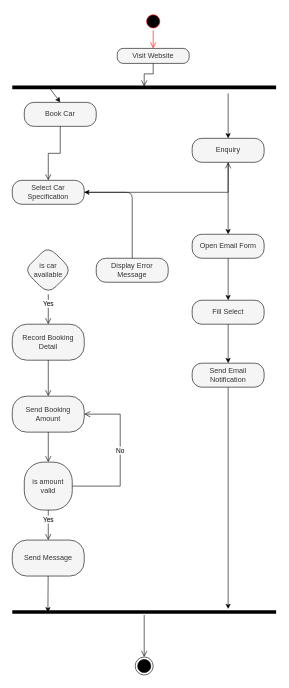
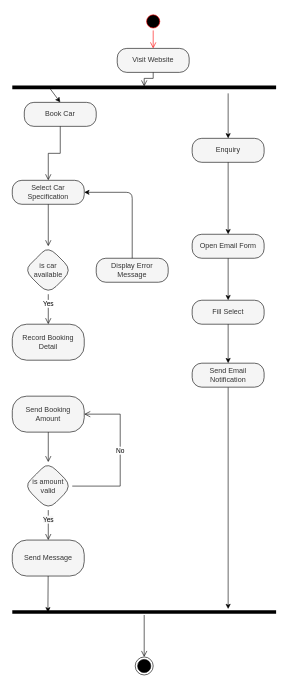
node "Visit Website": size 72x15 -> 72x24
edge "Select Car Specification" -> "Enquiry": now "Select Car Specification" -> "is car available"
edge "Record Booking Detail" -> "Send Booking Amount": removed
node "is amount valid": shape rounded rectangle -> diamond
